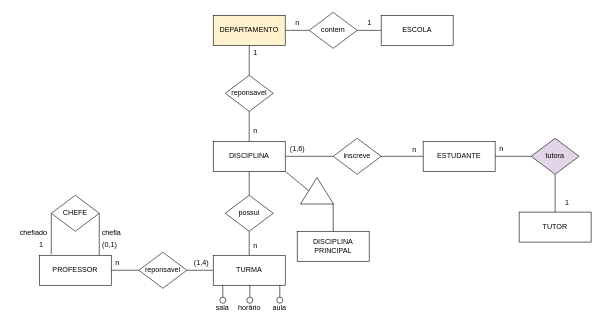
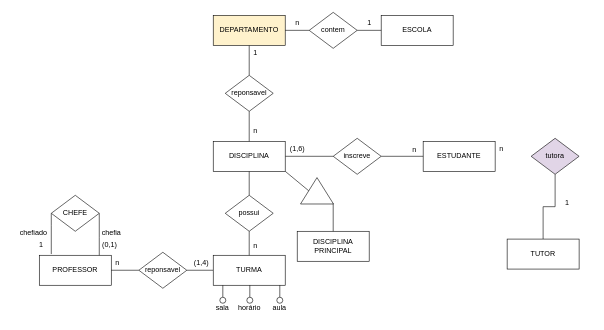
edge "ESTUDANTE" -- "tutora": removed
node "TUTOR": moved (555, 227) -> (543, 254)
